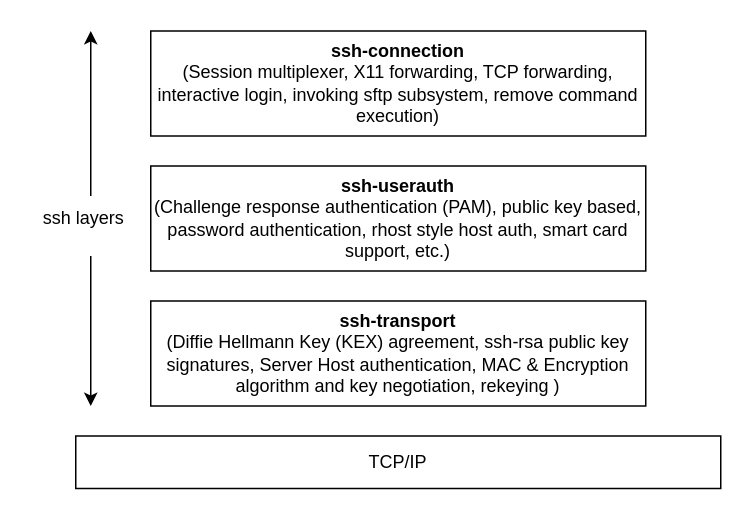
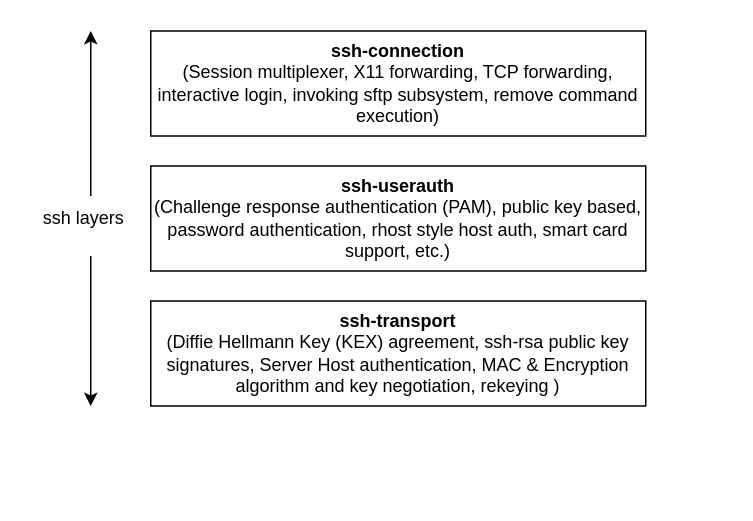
node "TCP/IP": removed
